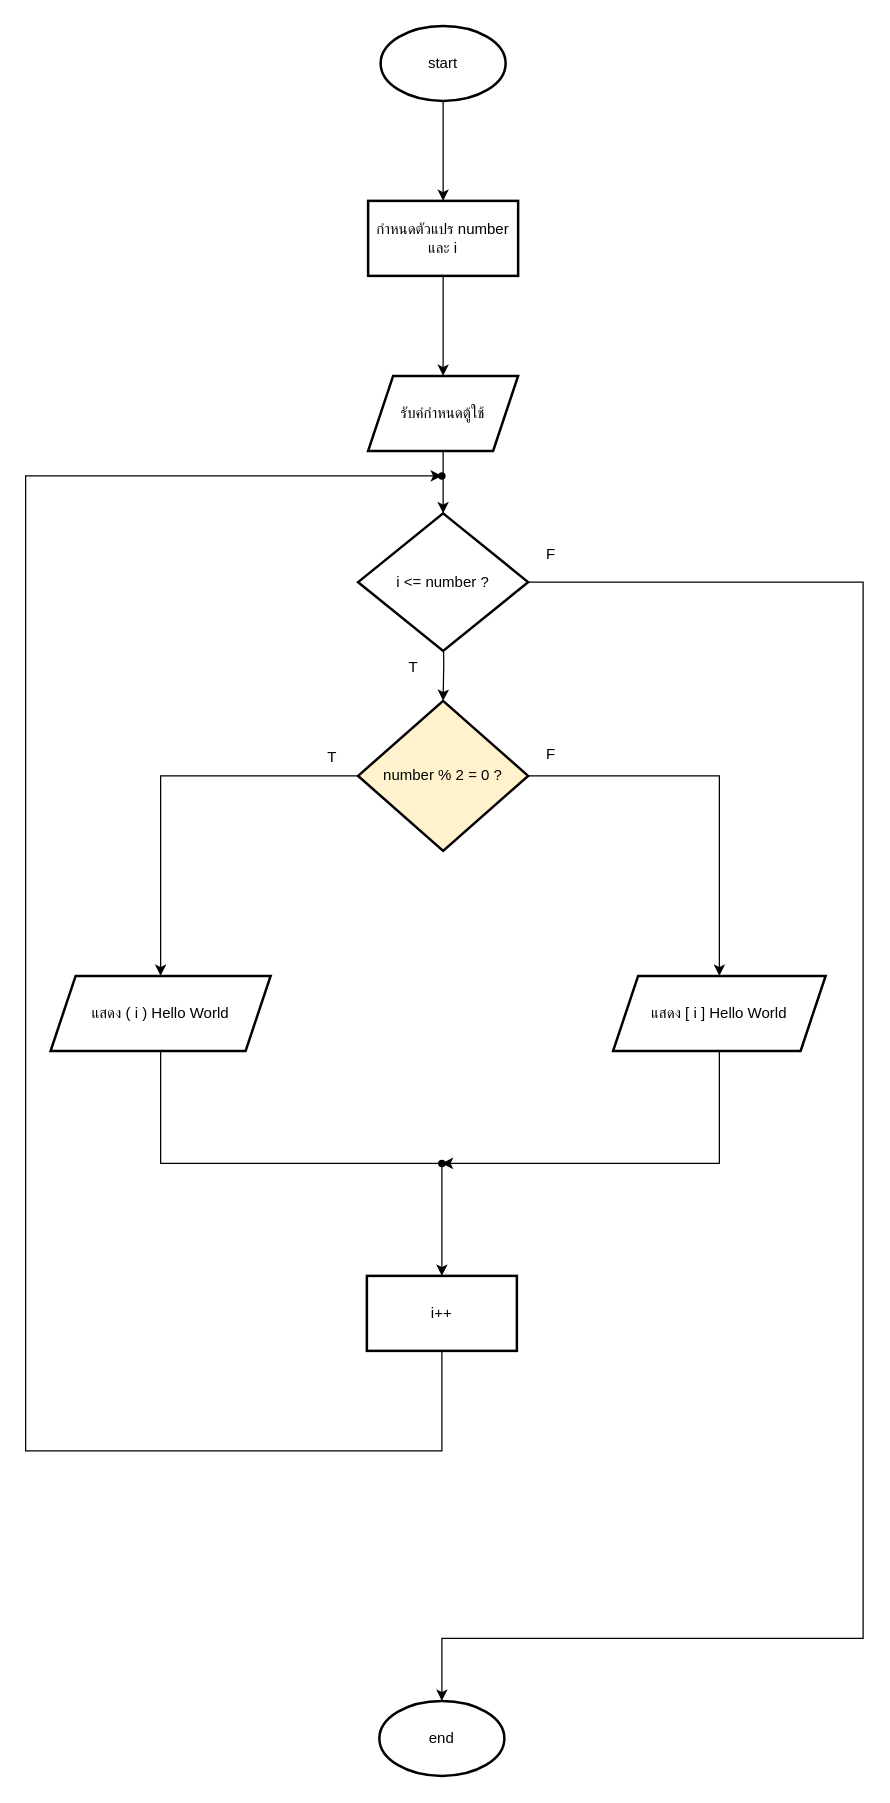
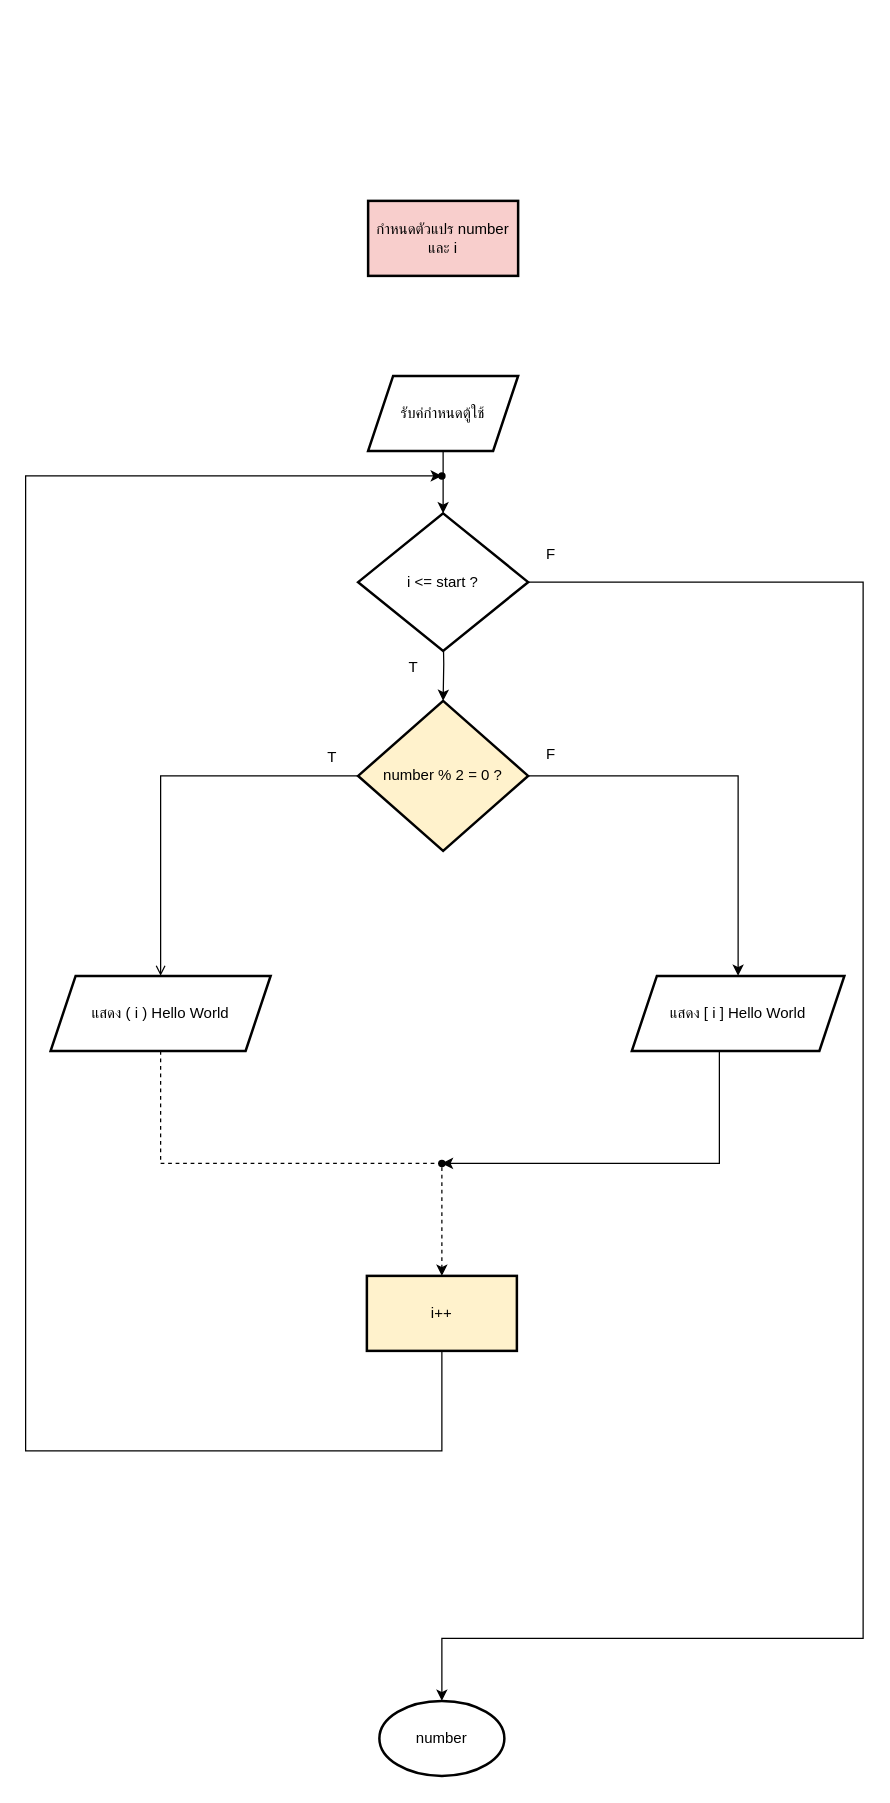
node "start": removed
edge "start" -> "กำหนดตัวแปร number และ i": removed
node "กำหนดตัวแปร number และ i": fillcolor #ffffff -> #f8cecc
edge "กำหนดตัวแปร number และ i" -> "รับค่กำหนดตู้ใช้": removed
node "i <= number ?": label "i <= number ?" -> "i <= start ?"
edge "number % 2 = 0 ?" -> "แสดง ( i ) Hello World": arrowhead classic -> open
node "แสดง [ i ] Hello World": moved (719, 1013) -> (738, 1013)
edge "แสดง ( i ) Hello World" -> "i++": style solid -> dashed
node "i++": fillcolor #ffffff -> #fff2cc
node "end": label "end" -> "number"
